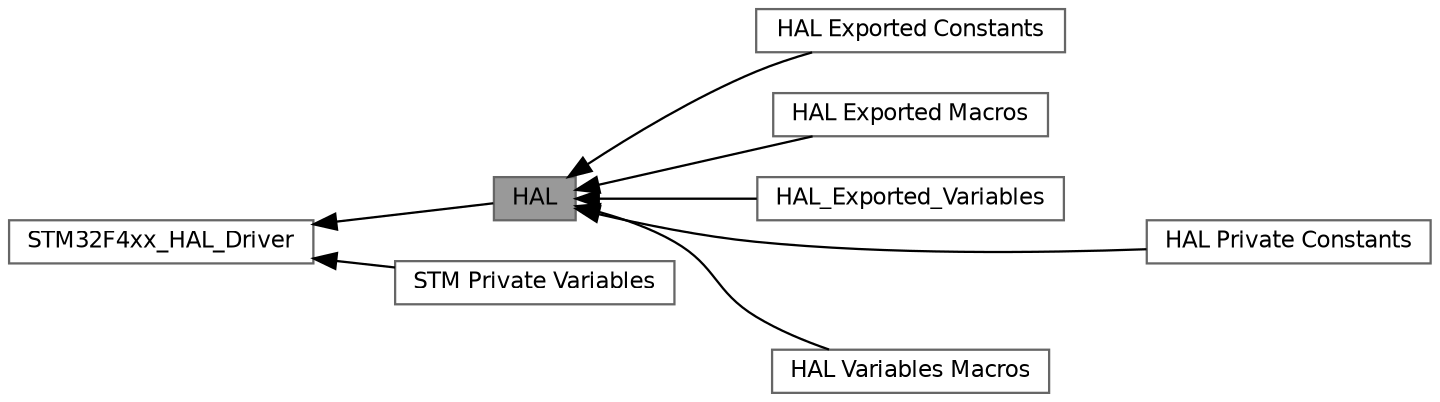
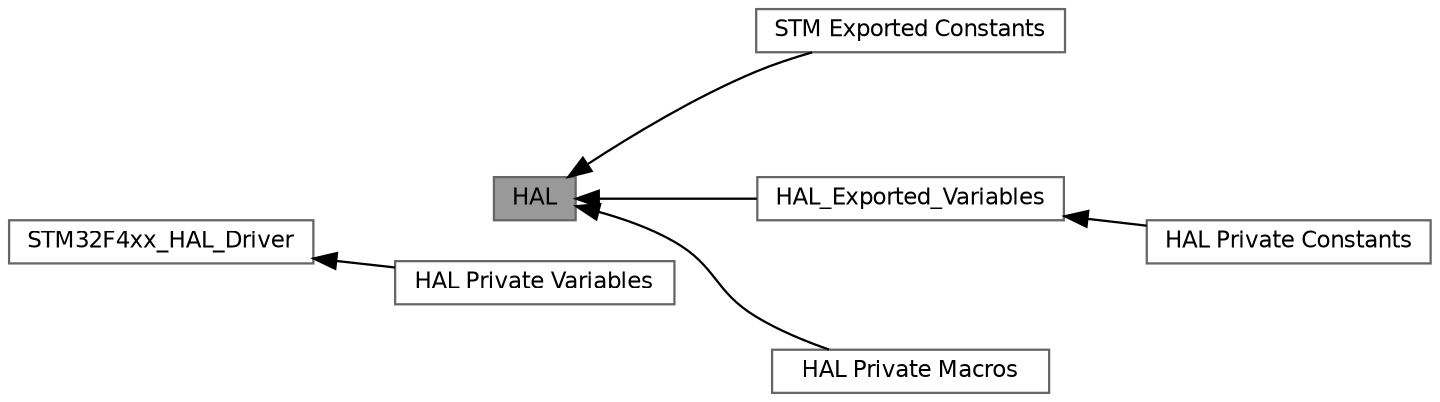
node "HAL Exported Constants": label "HAL Exported Constants" -> "STM Exported Constants"
node "HAL Exported Macros": removed
edge "HAL" -> "STM32F4xx_HAL_Driver": removed
edge "HAL Private Constants" -> "HAL": now "HAL Private Constants" -> "HAL_Exported_Variables"
node "STM Private Variables": label "STM Private Variables" -> "HAL Private Variables"
node "HAL Variables Macros": label "HAL Variables Macros" -> "HAL Private Macros"
